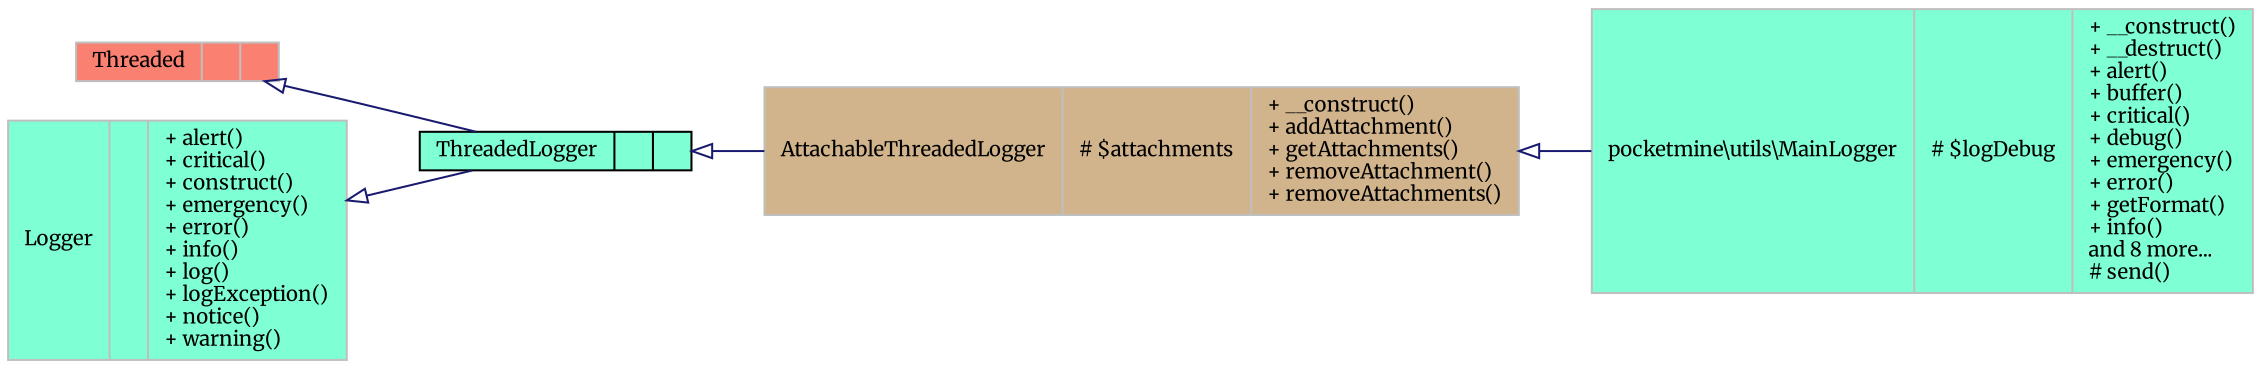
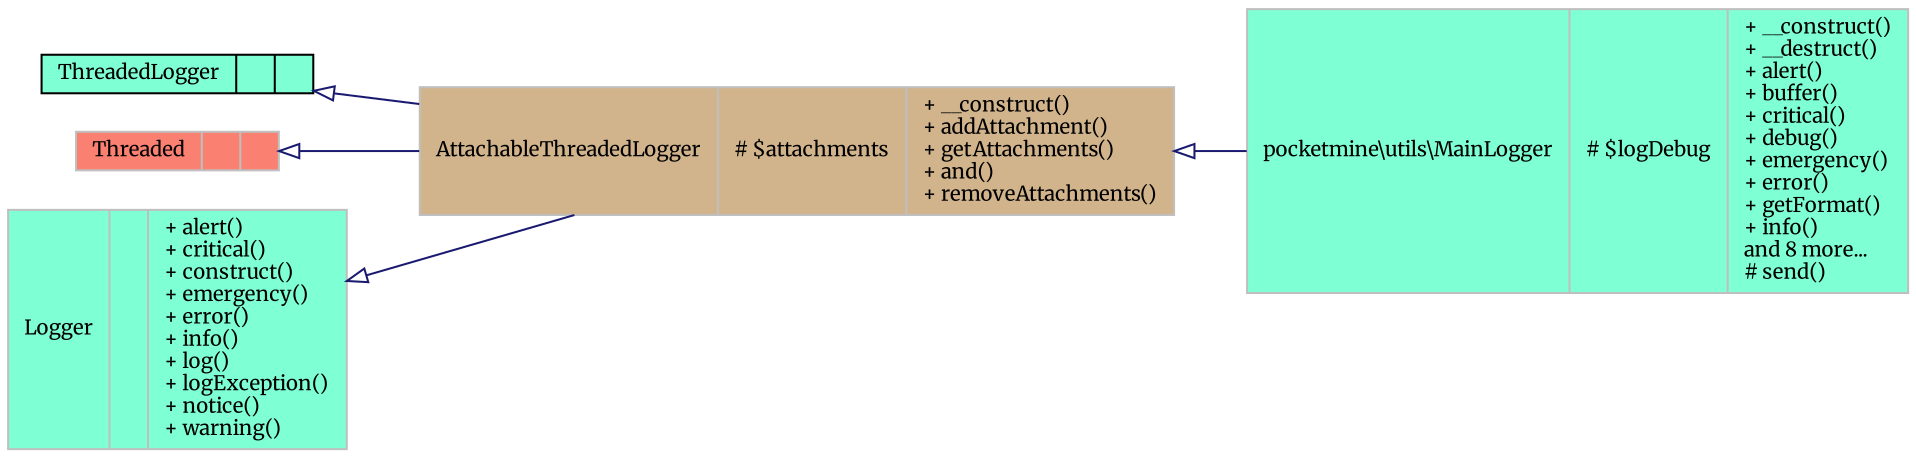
edge "ThreadedLogger" -> "Threaded": now "AttachableThreadedLogger" -> "Threaded"
node "AttachableThreadedLogger": text "+ removeAttachment()" -> "+ and()"
edge "ThreadedLogger" -> "Logger": now "AttachableThreadedLogger" -> "Logger"
